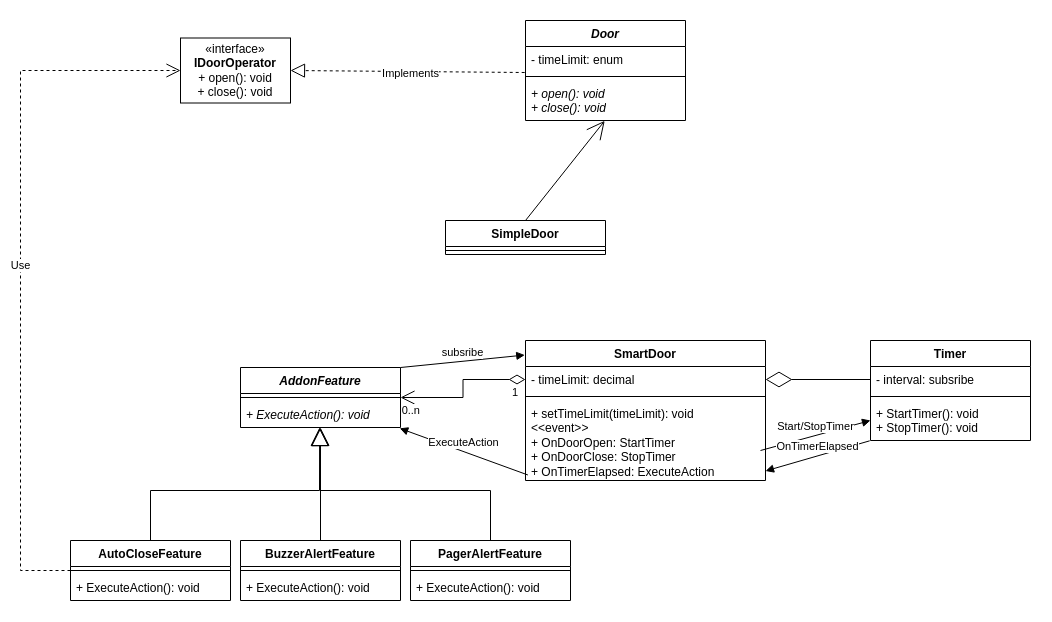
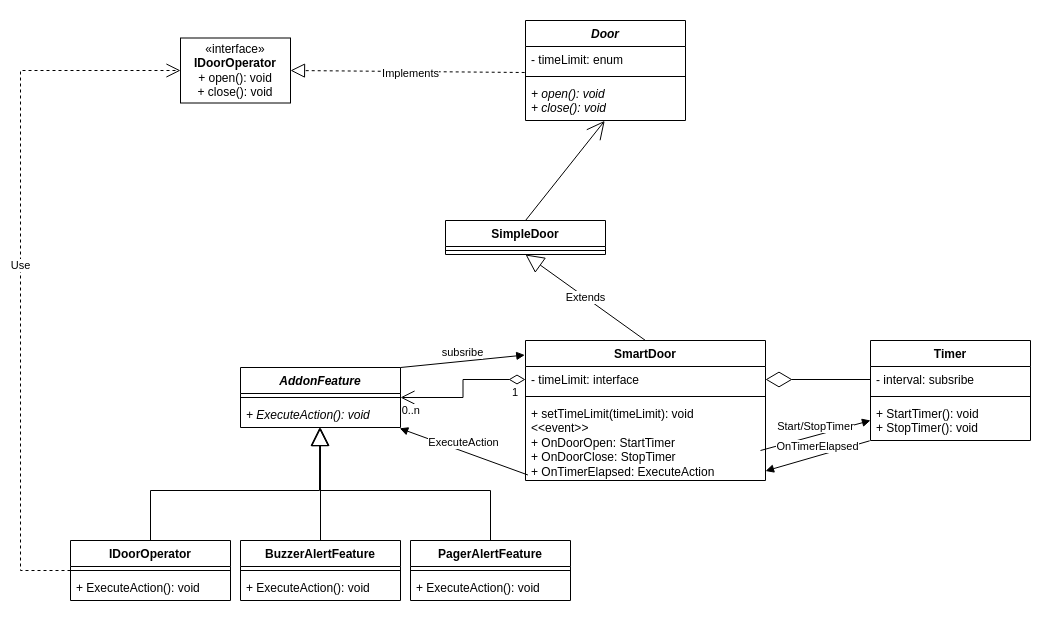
edge "SmartDoor" -> "SimpleDoor": added, label "Extends"
node "- timeLimit: decimal": label "- timeLimit: decimal" -> "- timeLimit: interface"
node "AutoCloseFeature": label "AutoCloseFeature" -> "IDoorOperator"
